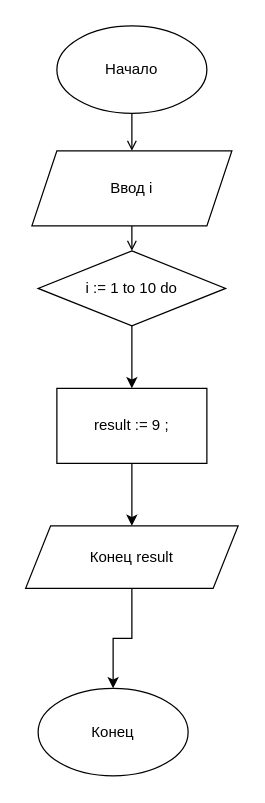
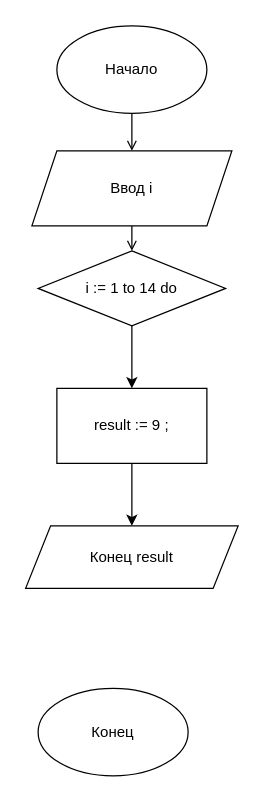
node "i := 1 to 10 do": label "i := 1 to 10 do" -> "i := 1 to 14 do"
edge "Конец result" -> "Конец": removed
